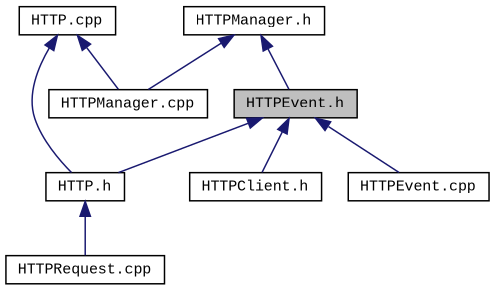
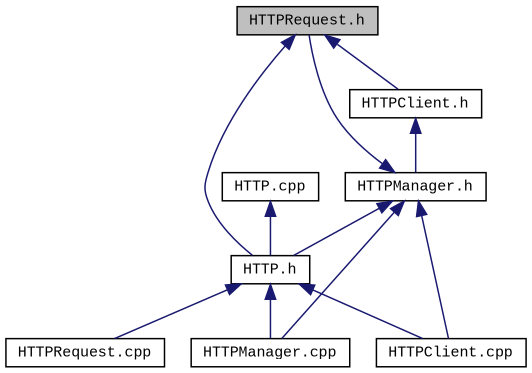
edge "HTTPManager.cpp" -> "HTTP.cpp": now "HTTPManager.cpp" -> "HTTP.h"
node "HTTPEvent.h": label "HTTPEvent.h" -> "HTTPRequest.h"
edge "HTTPManager.h" -> "HTTPClient.h": added
node "HTTPEvent.cpp": removed
edge "HTTP.h" -> "HTTPManager.h": added
node "HTTPClient.cpp": added
